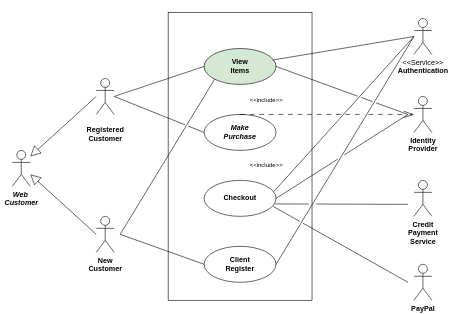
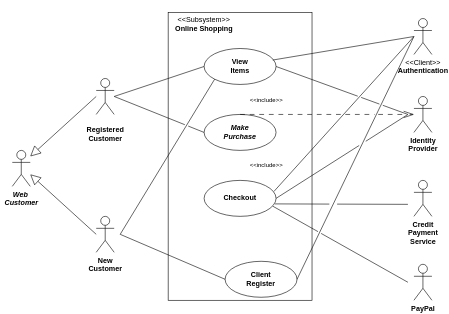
node "<<Subsystem>> Online Shopping": added
node "View Items": fillcolor #d5e8d4 -> #ffffff
node "<<Service>> Authentication": label "<<Service>> Authentication" -> "<<Client>> Authentication"
node "Client Register": moved (240, 264) -> (261, 279)
